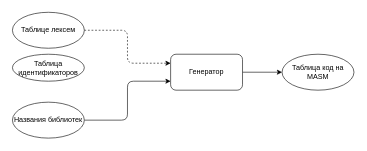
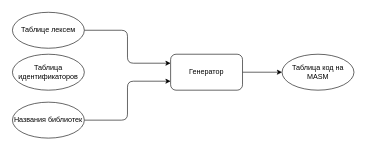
edge "Таблице лексем" -> "Генератор": style dashed -> solid
node "Таблица идентификаторов": size 72x27 -> 72x36
